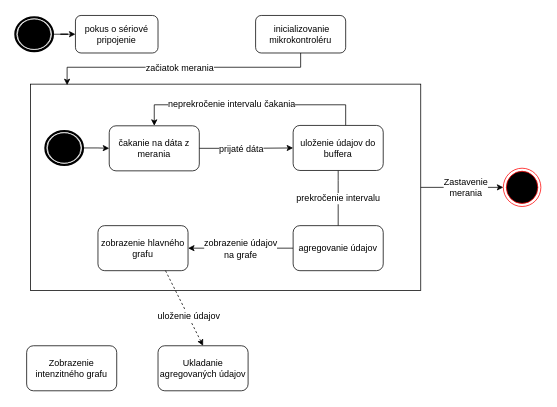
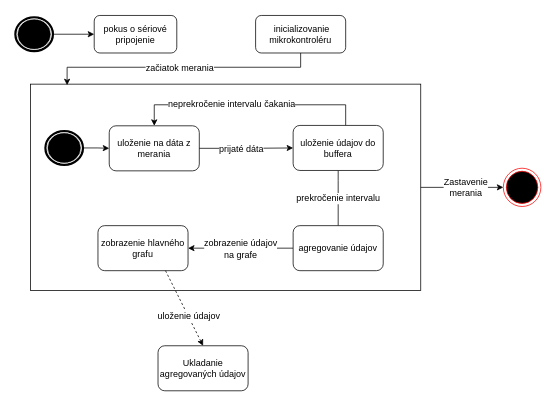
node "pokus o sériové pripojenie": moved (117, 34) -> (135, 34)
node "čakanie na dáta z merania": label "čakanie na dáta z merania" -> "uloženie na dáta z merania"
node "Zobrazenie intenzitného grafu": removed
